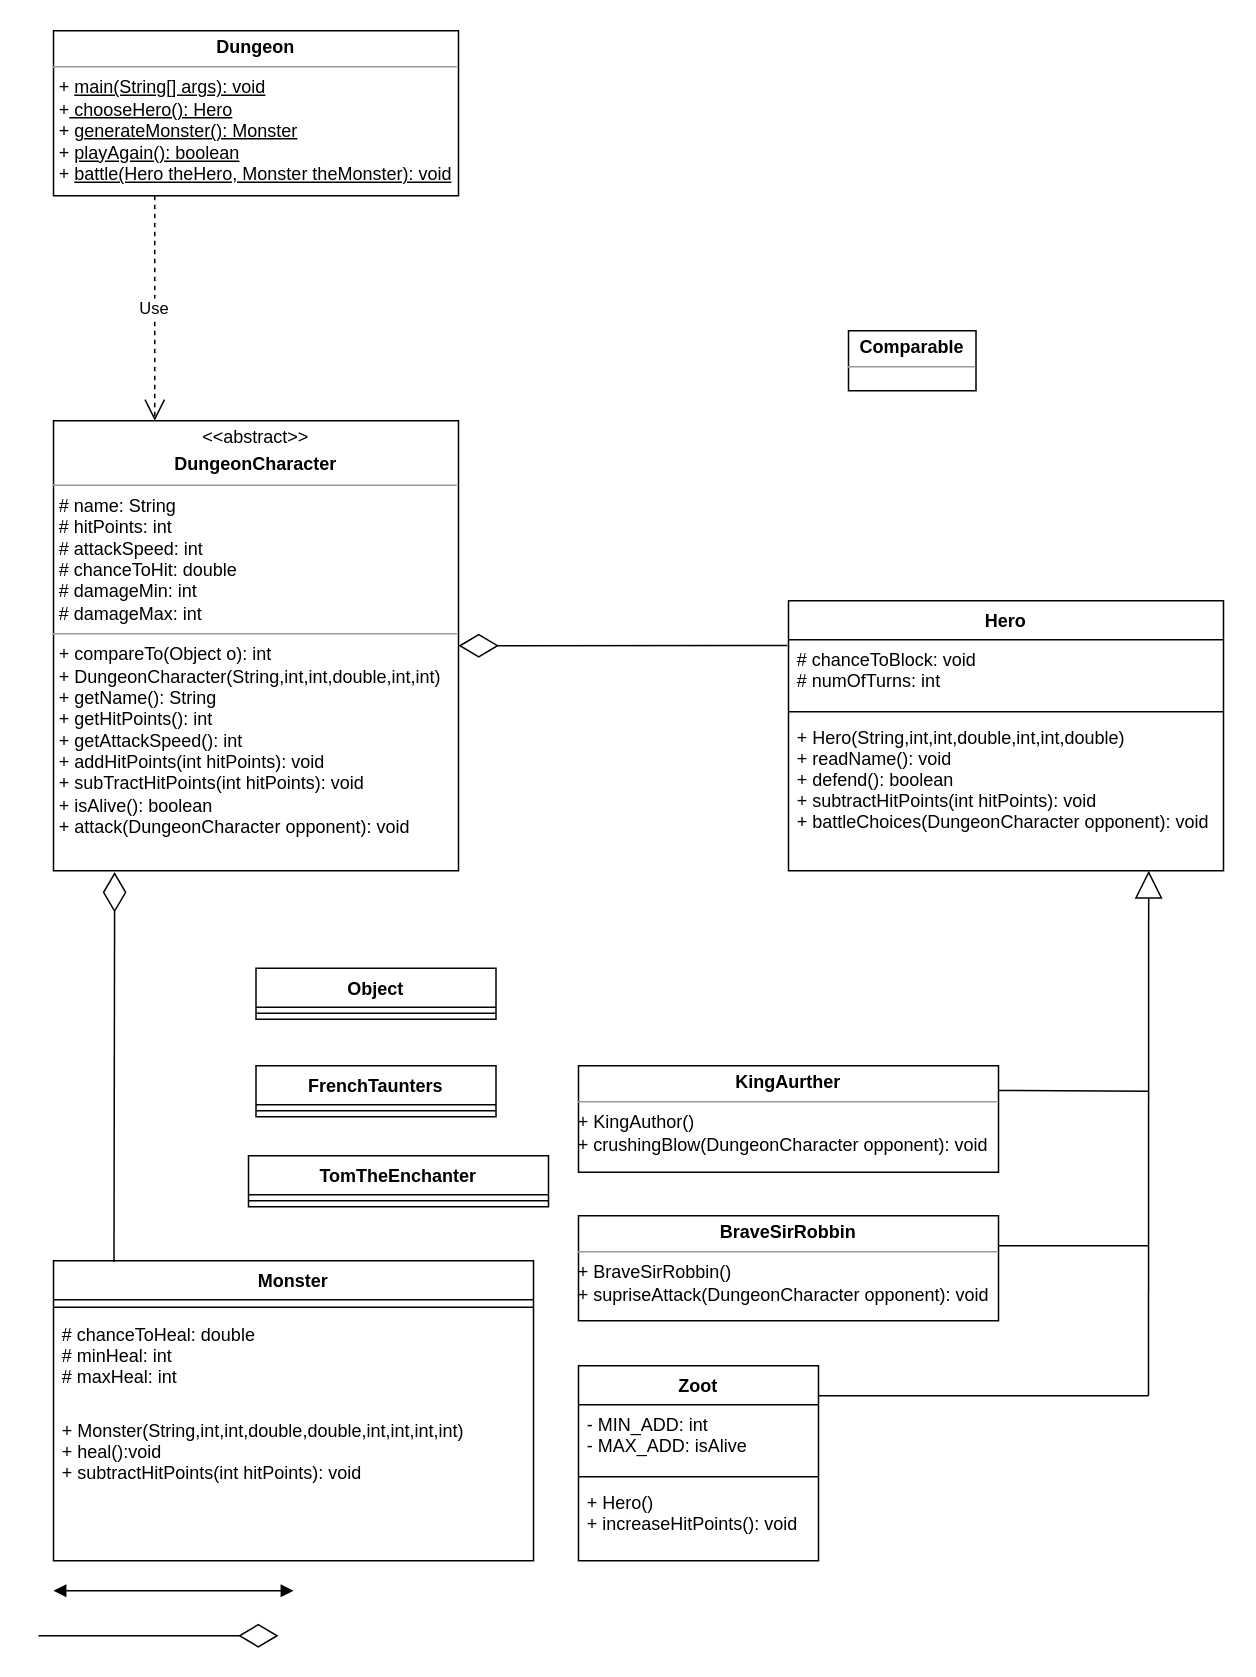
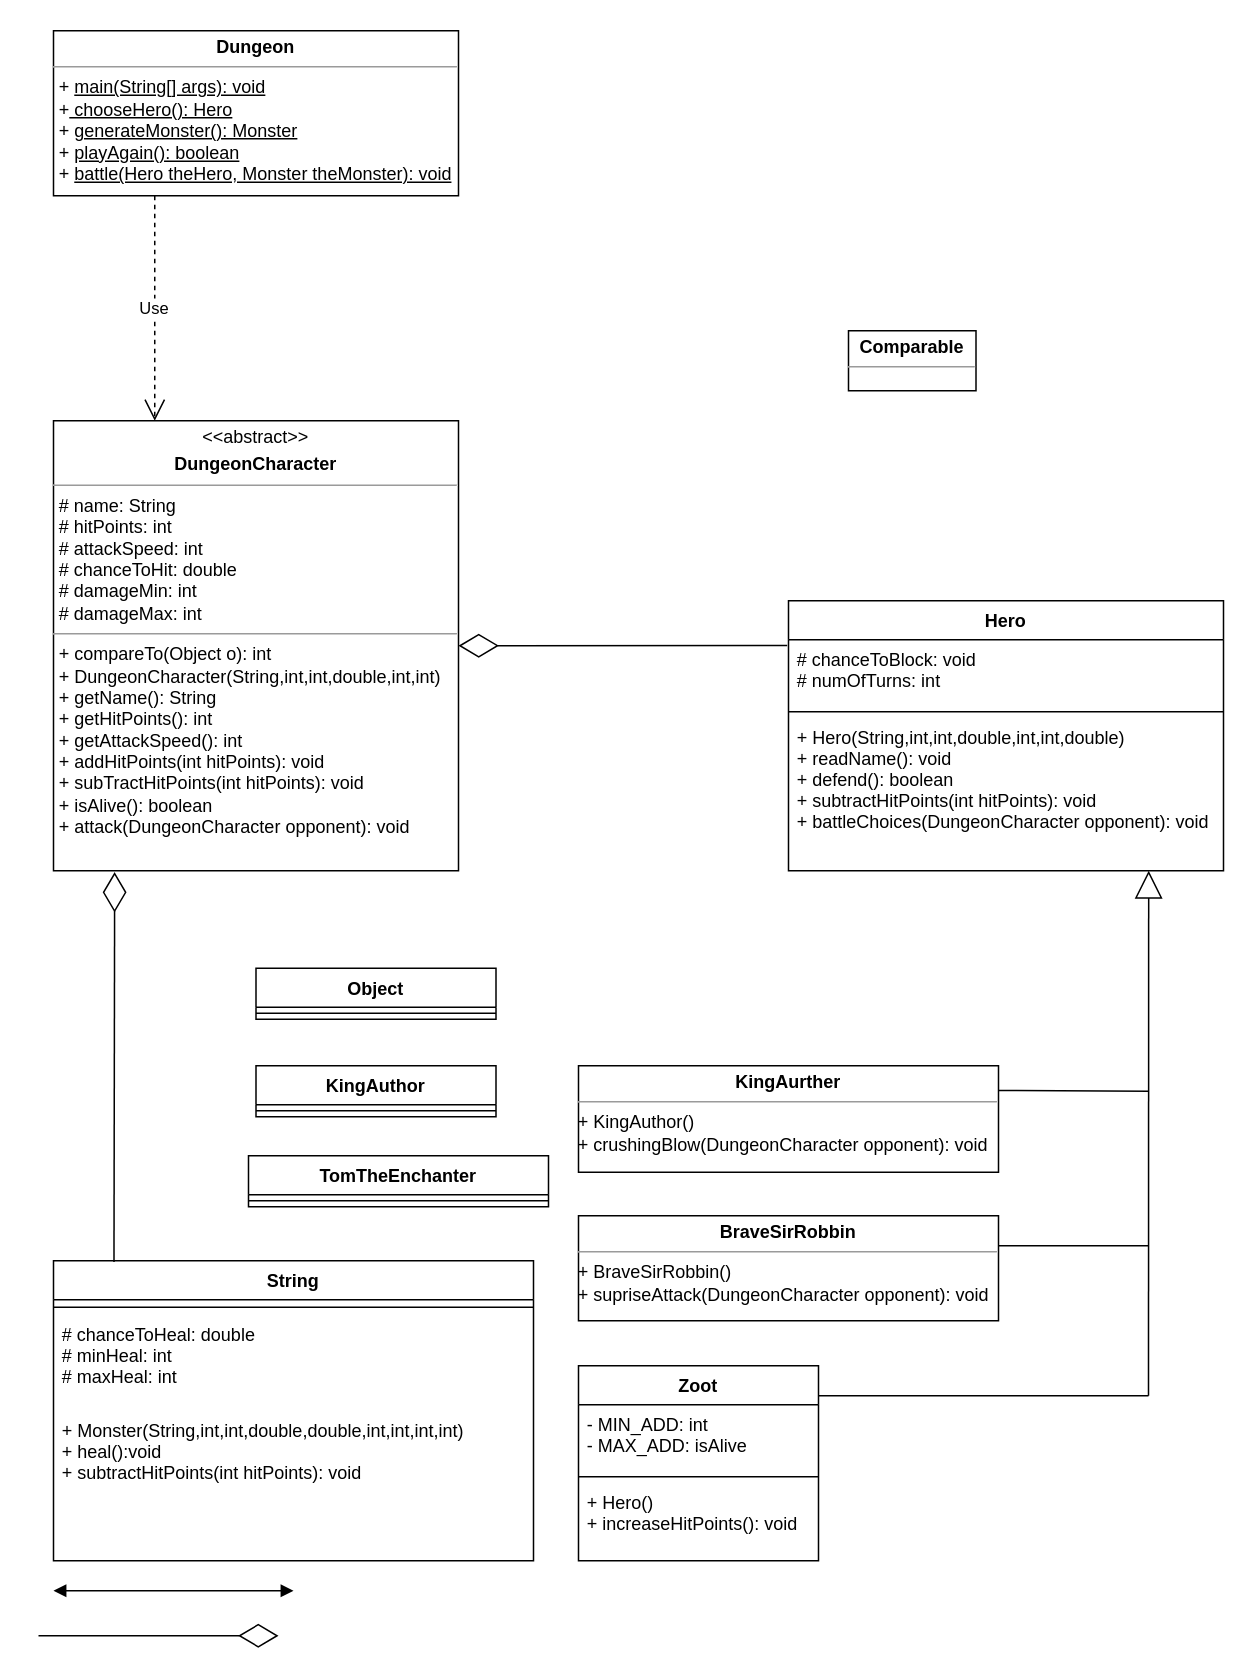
node "FrenchTaunters": label "FrenchTaunters" -> "KingAuthor"
node "Monster": label "Monster" -> "String"
